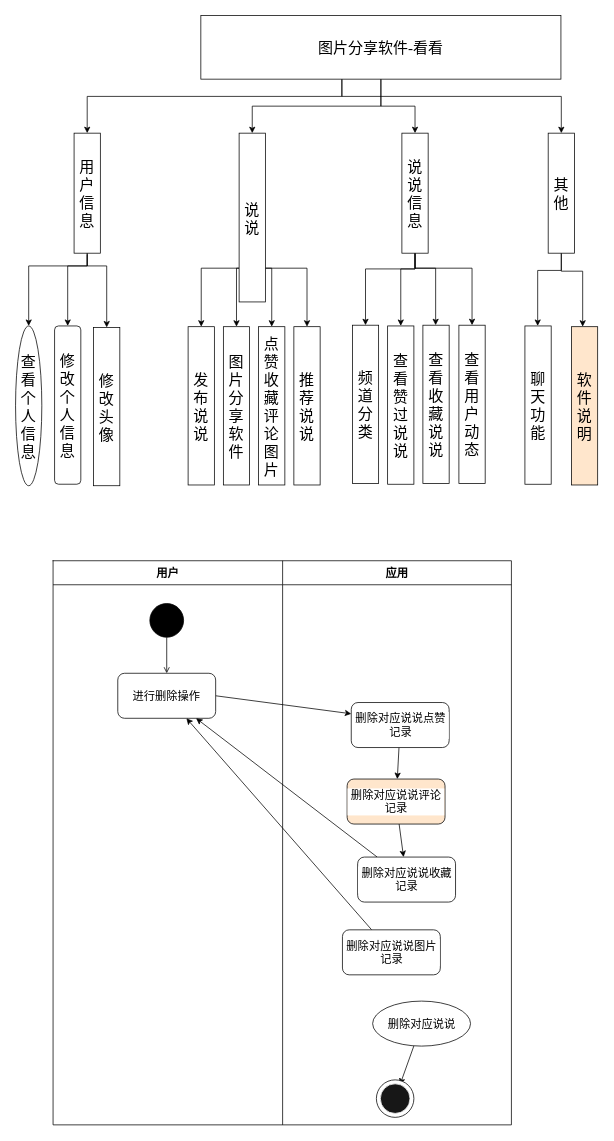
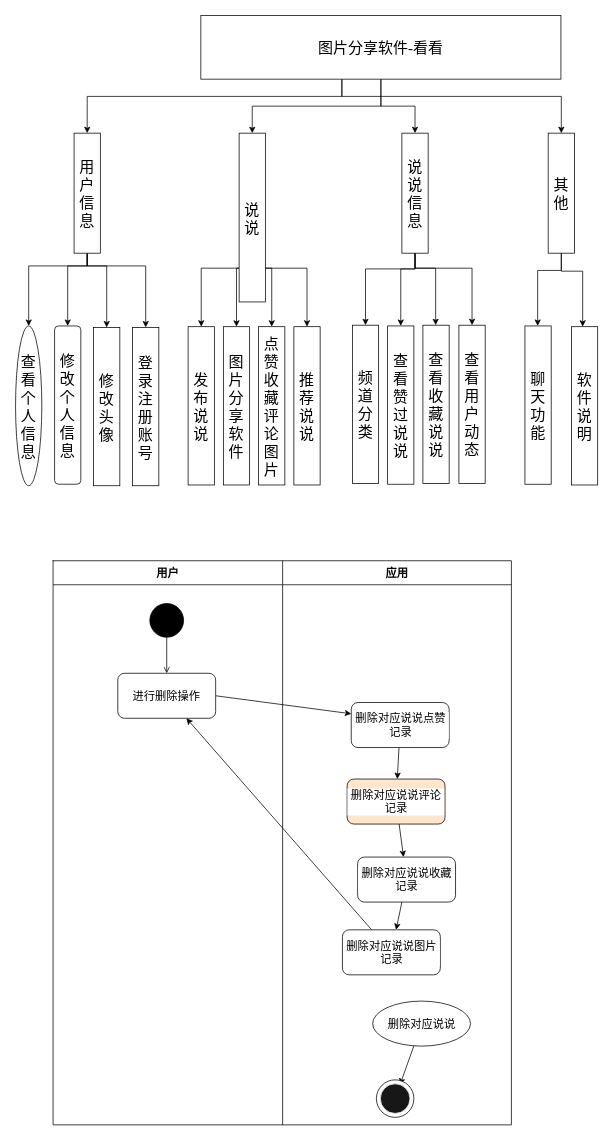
edge "用户信息" -> "登录注册账号": added
node "软件说明": fillcolor #ffe6cc -> #ffffff
node "登录注册账号": added
edge "删除对应说说收藏记录" -> "进行删除操作": now "删除对应说说收藏记录" -> "删除对应说说图片记录"
